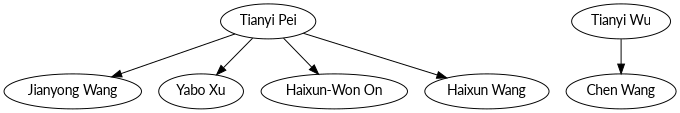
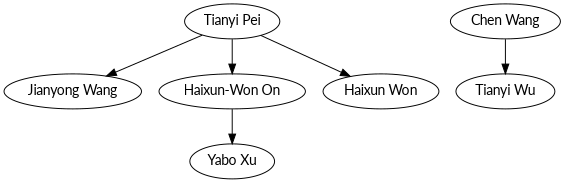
edge "Tianyi Wu" -> "Chen Wang": reversed
edge "Tianyi Pei" -> "Yabo Xu": now "Haixun-Won On" -> "Yabo Xu"
node "Haixun Wang": label "Haixun Wang" -> "Haixun Won"
